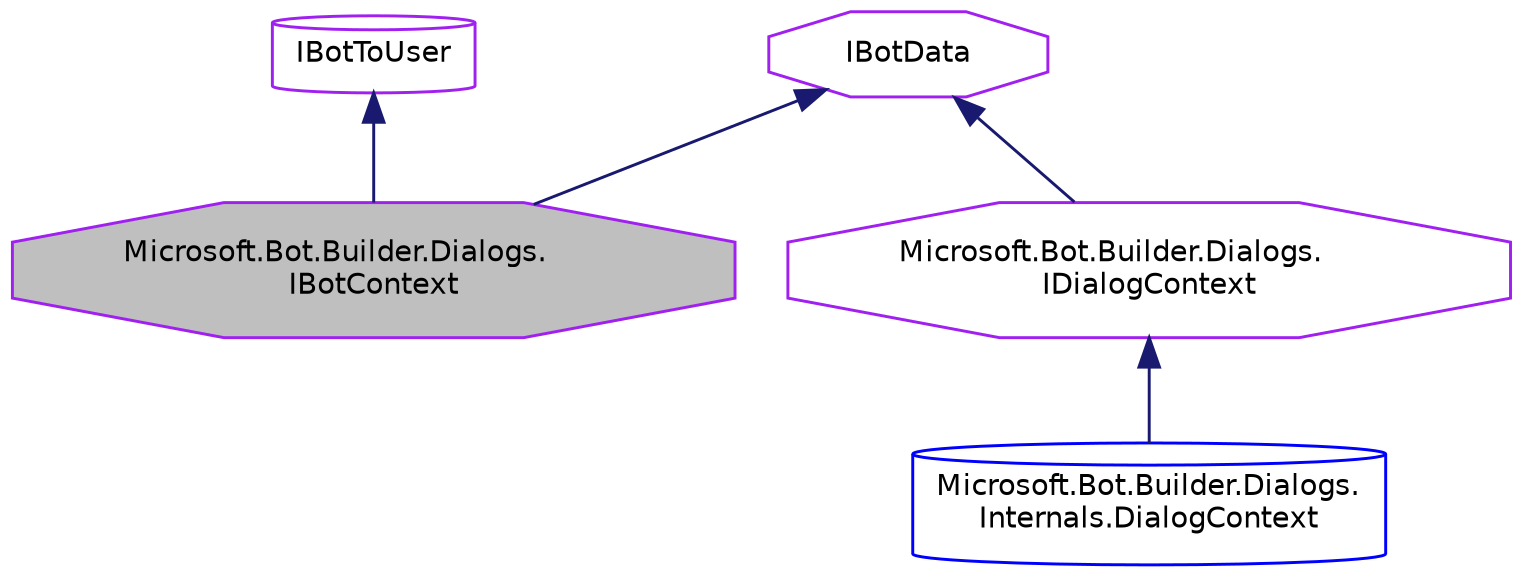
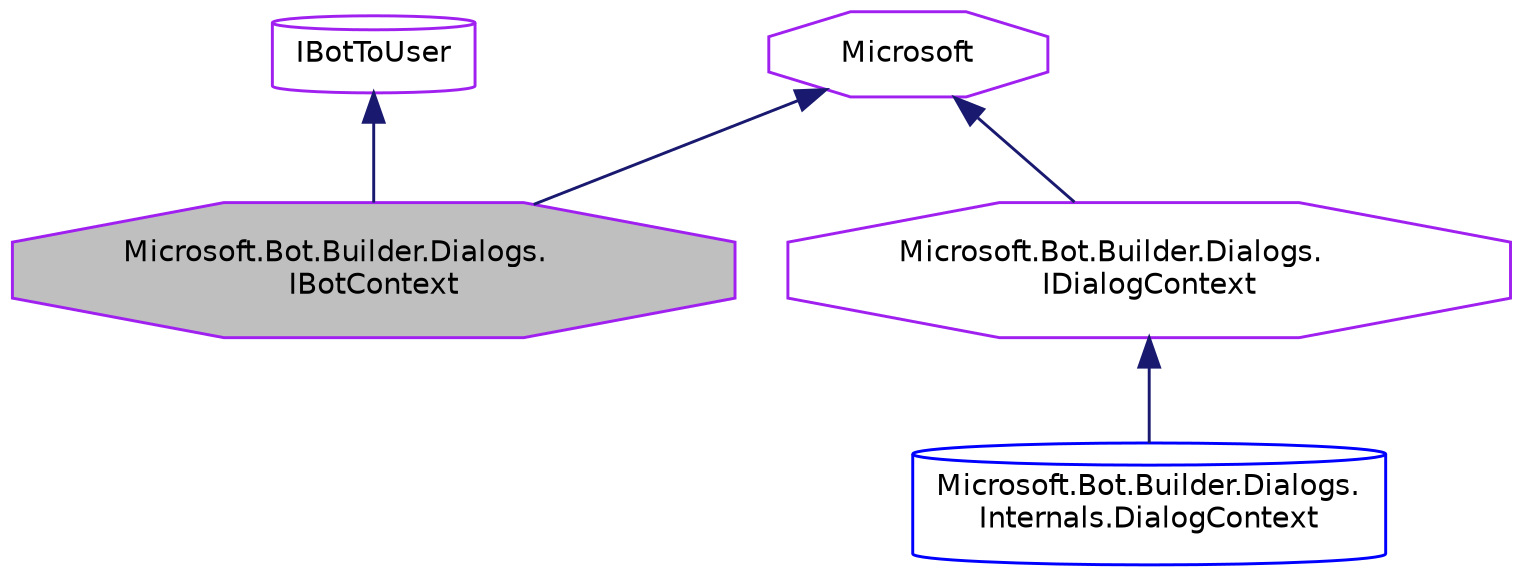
node "IBotData": label "IBotData" -> "Microsoft"
